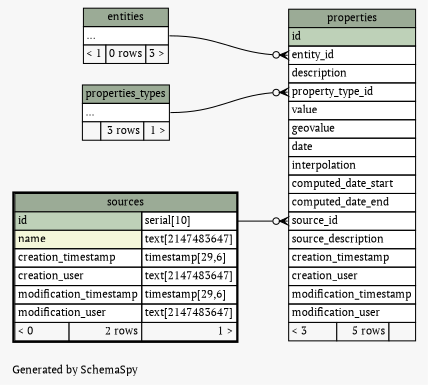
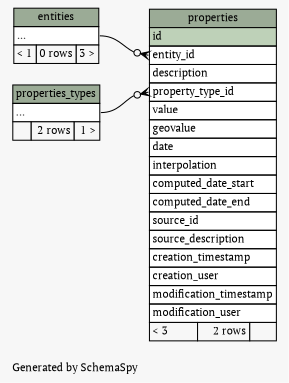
node "properties_types": text "3 rows" -> "2 rows"
node "sources": removed
node "properties": text "5 rows" -> "2 rows"
